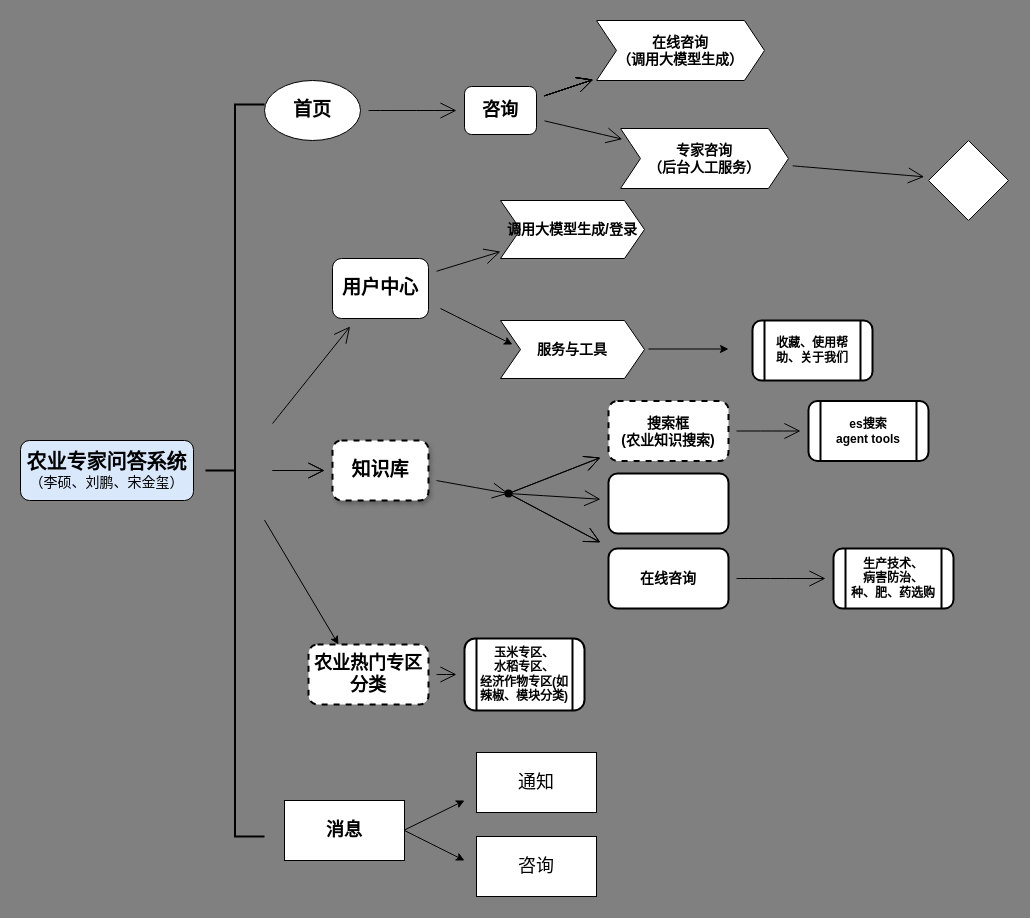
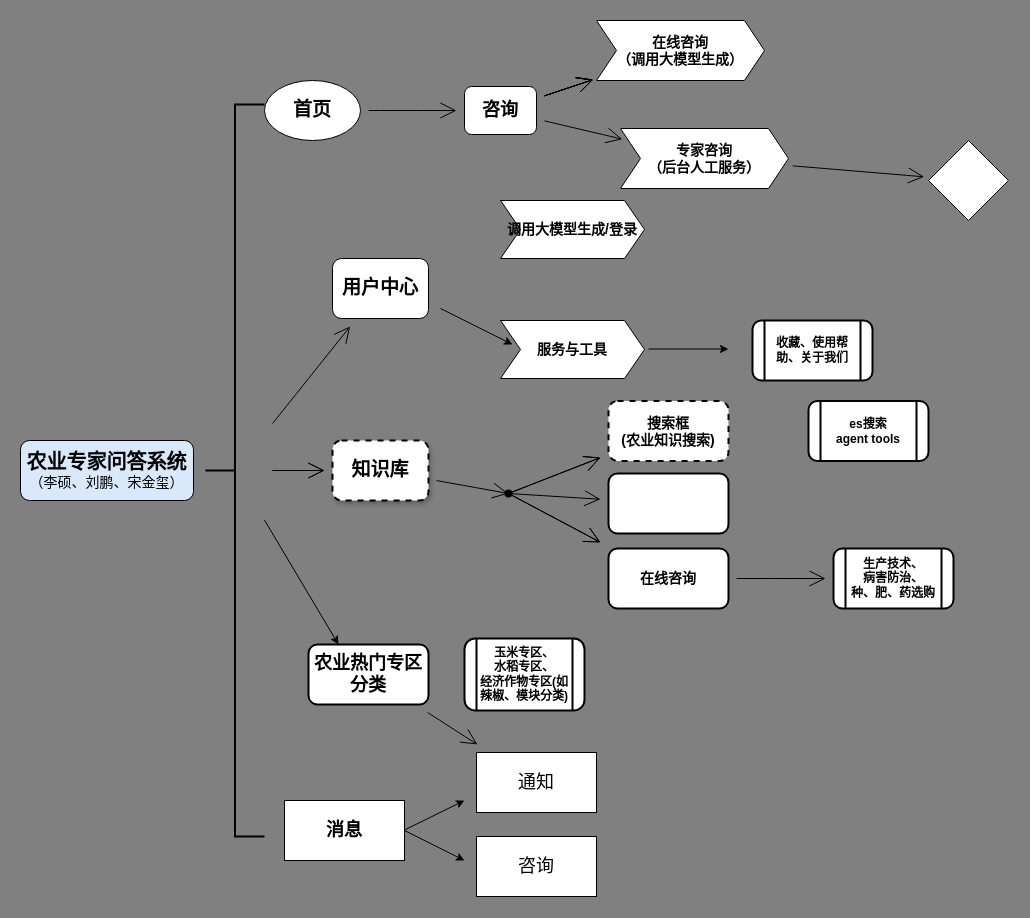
edge "用户中心" -> "调用大模型生成/登录": removed
edge "搜索框 (农业知识搜索)" -> "es搜索 agent tools": removed
node "农业热门专区分类": style dashed -> solid
edge "农业热门专区分类" -> "玉米专区、 水稻专区、 经济作物专区(如辣椒、模块分类)": now "农业热门专区分类" -> "通知"
